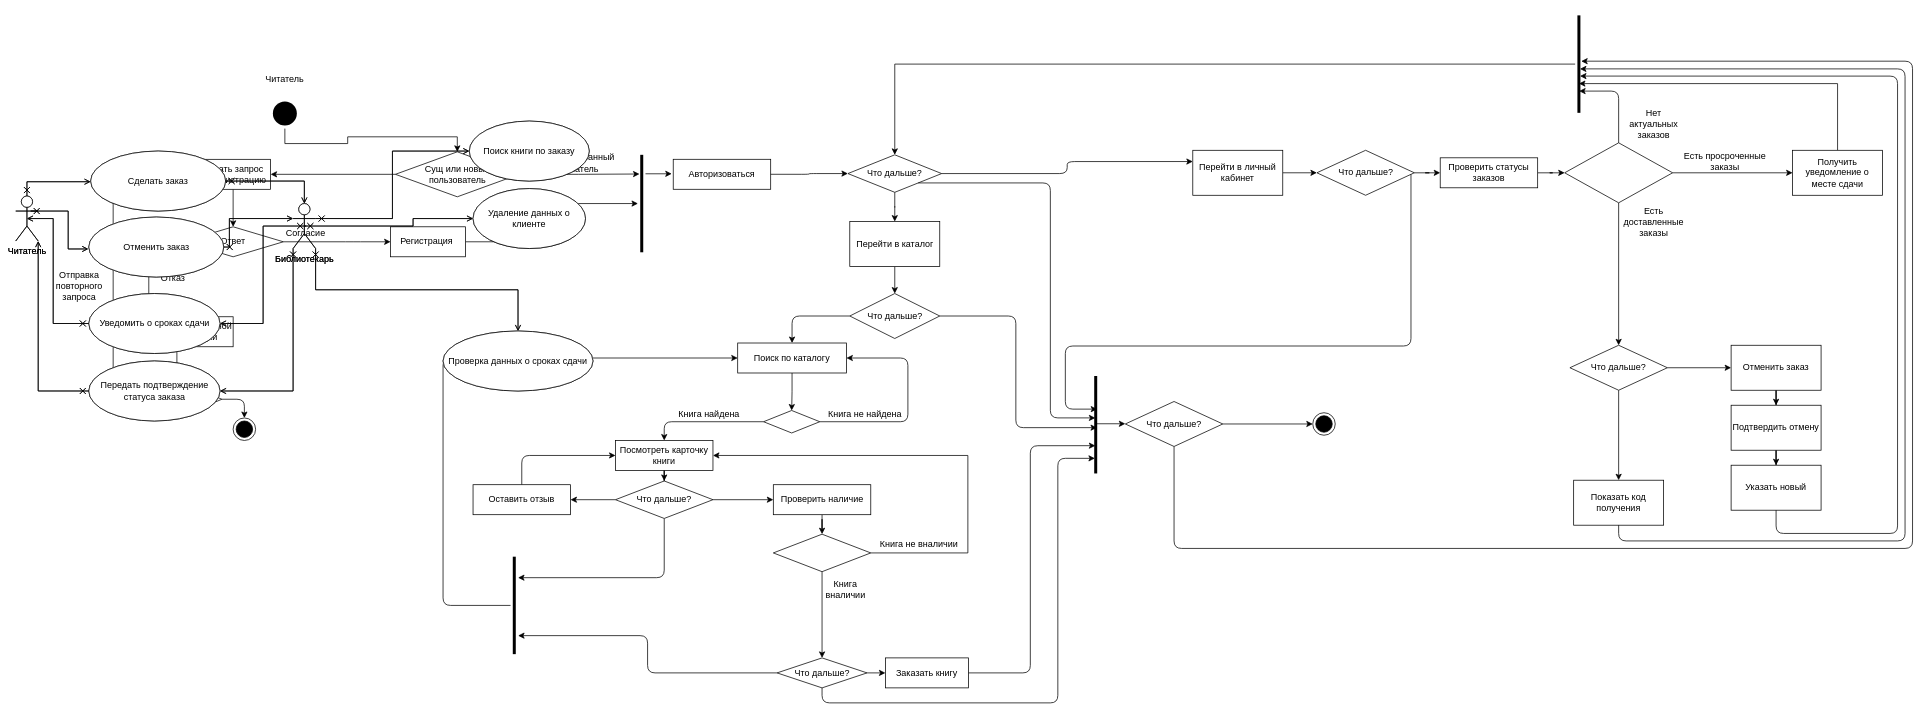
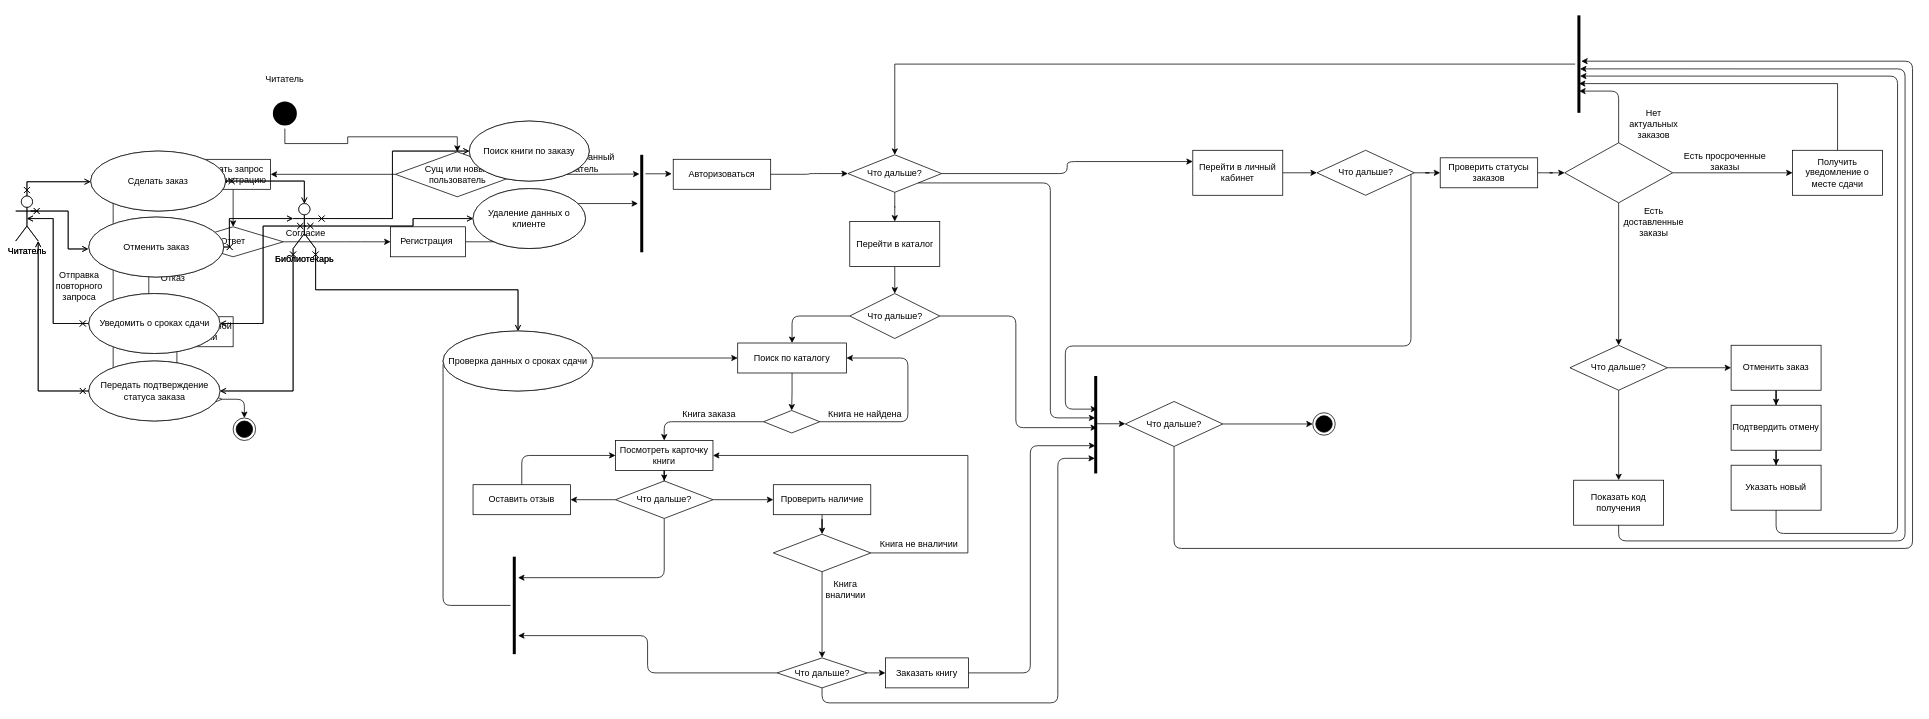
node "Книга найдена": label "Книга найдена" -> "Книга заказа"
